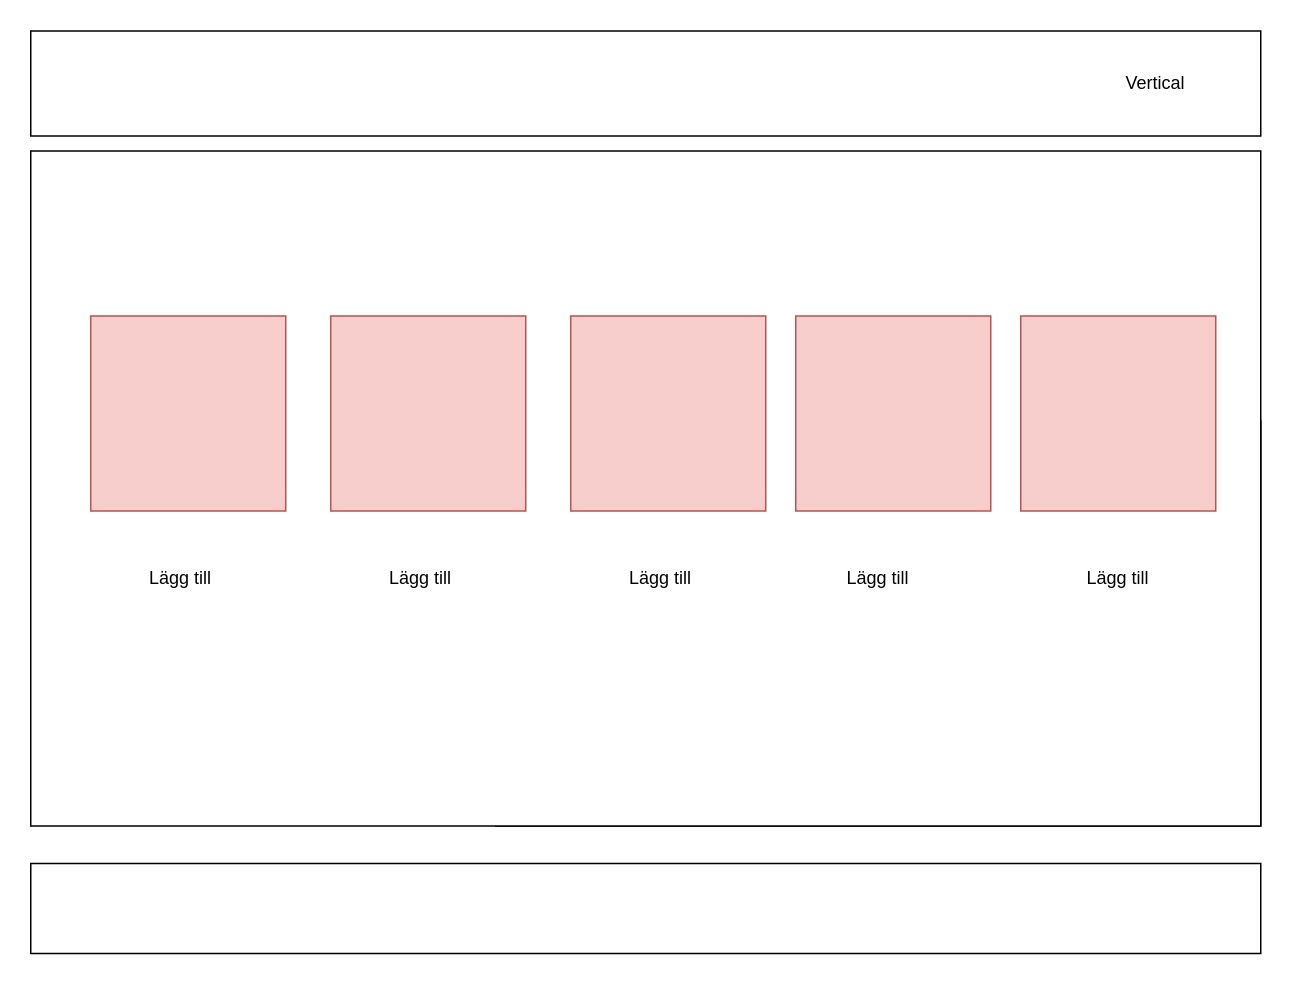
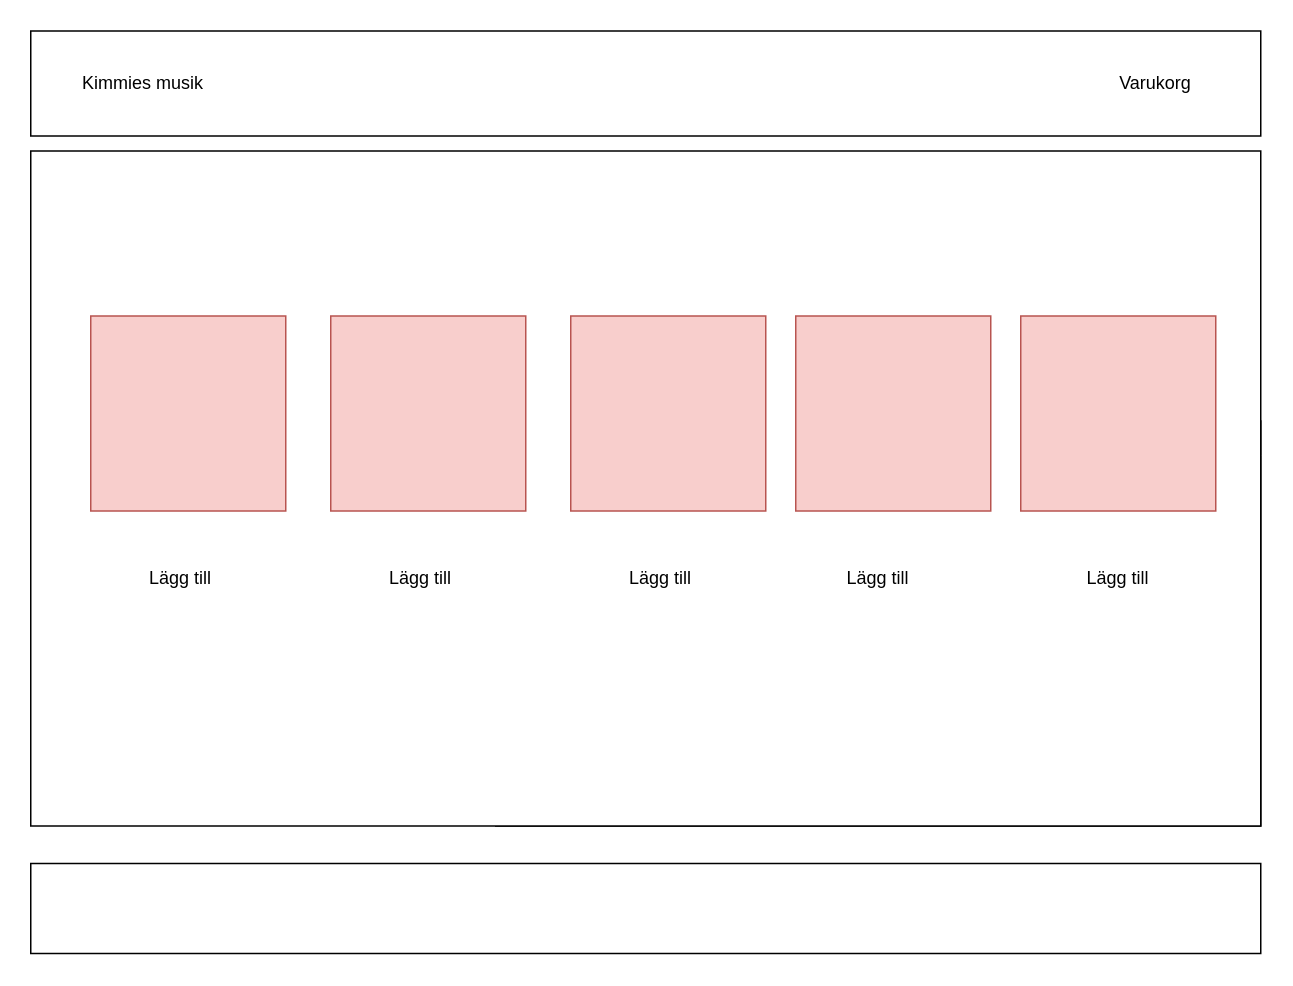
node "Kimmies musik": added
node "Vertical": label "Vertical" -> "Varukorg"
